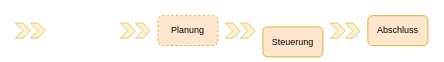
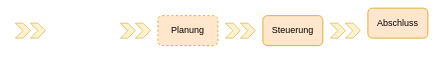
node "Abschluss": moved (398, 30) -> (398, 23)
node "Steuerung": moved (293, 42) -> (293, 30)
